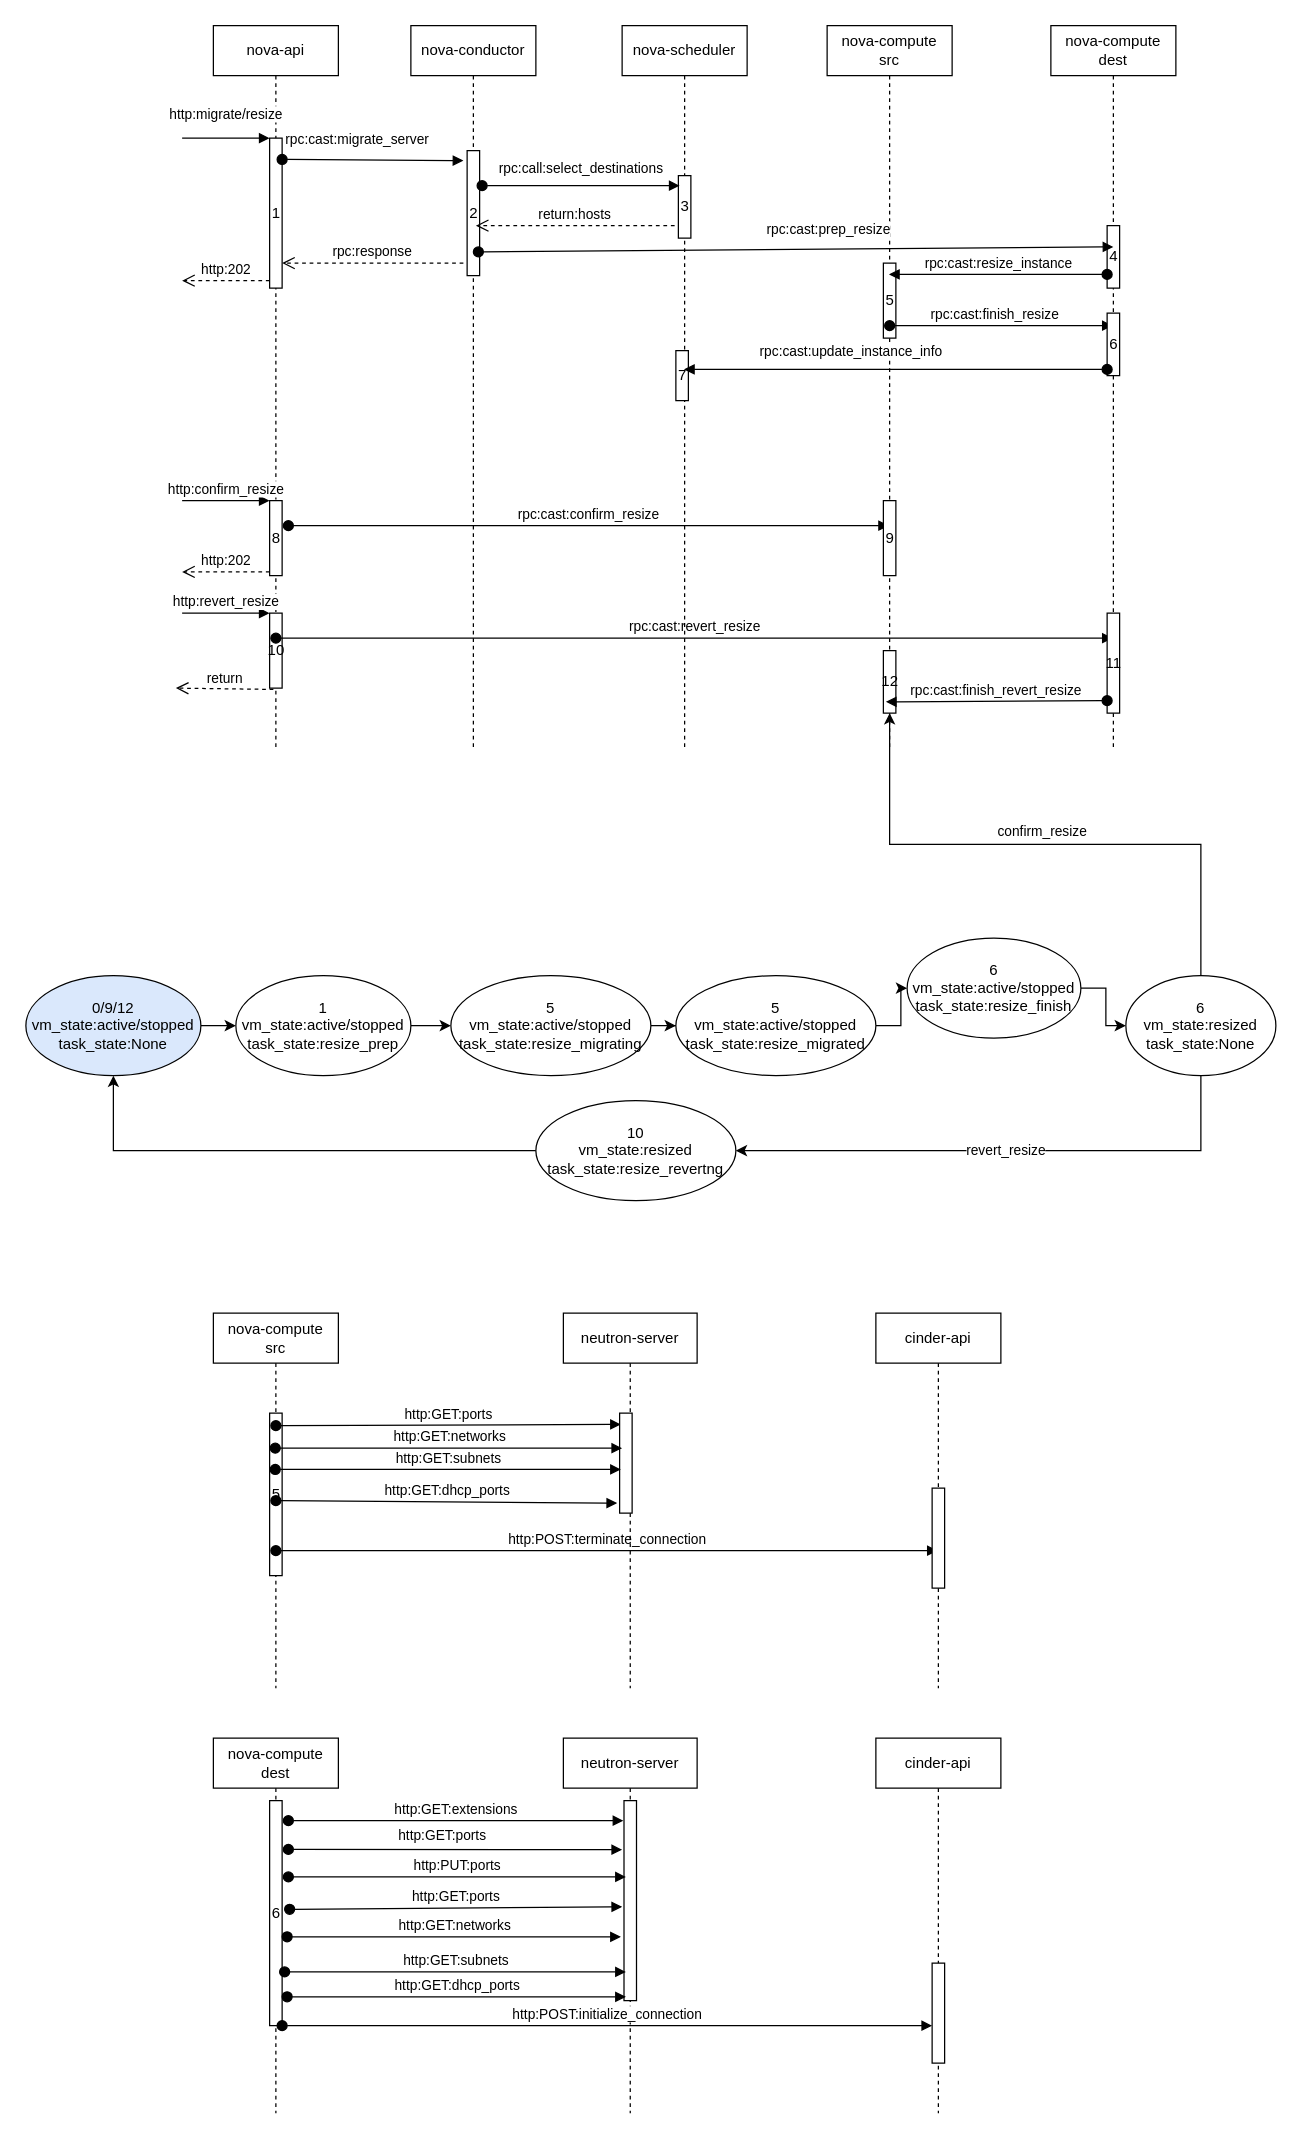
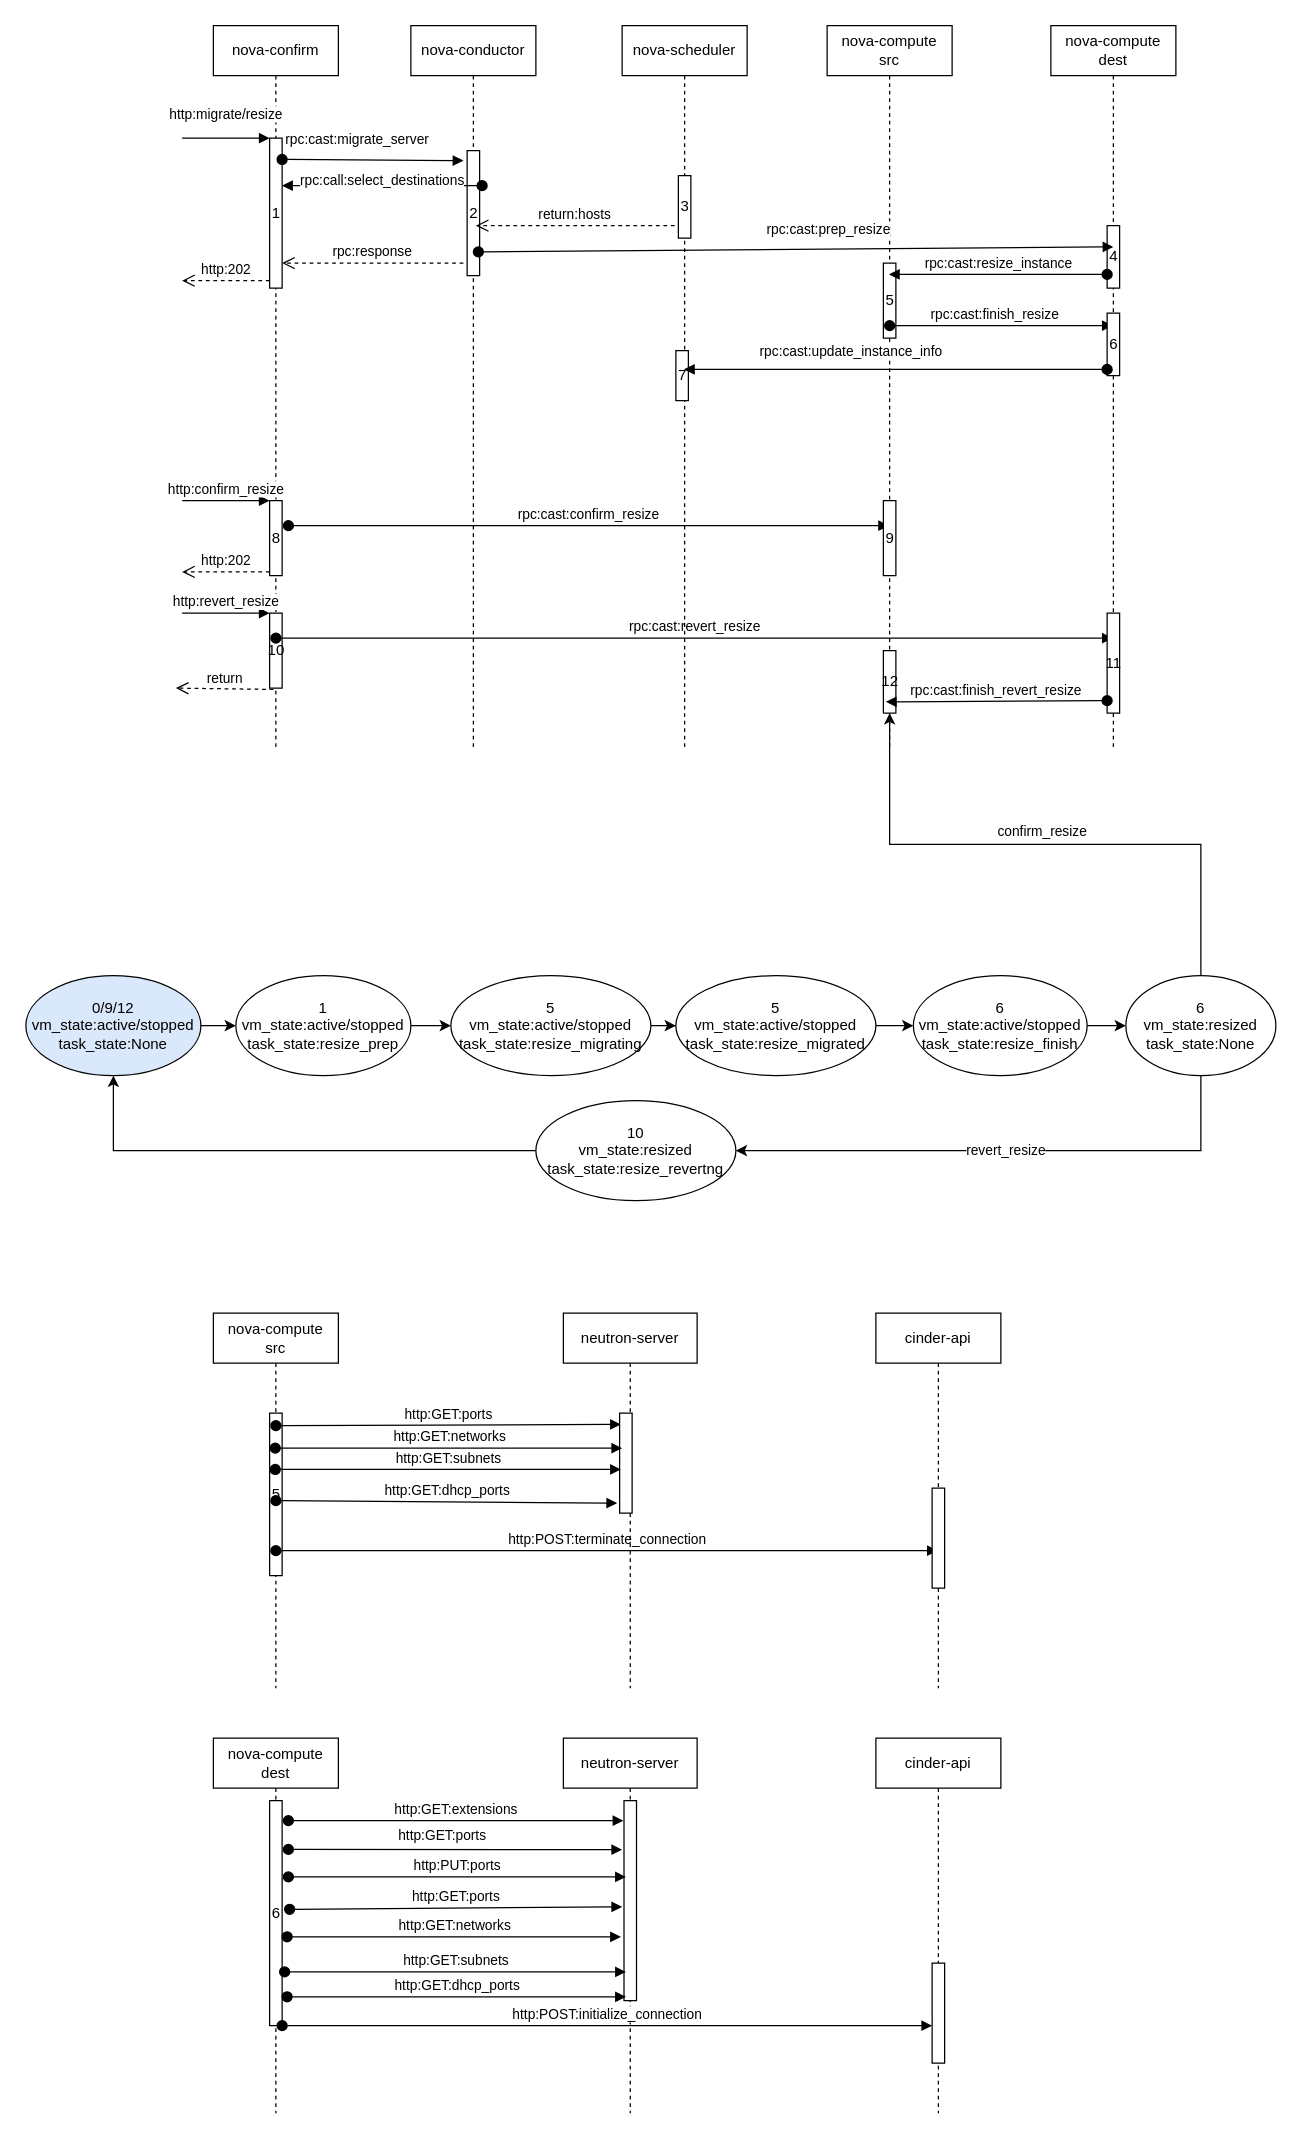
node "nova-api": label "nova-api" -> "nova-confirm"
edge "3" -- "2": now "1" -- "2"
node "6 vm_state:active/stopped task_state:resize_finish": moved (994, 988) -> (1000, 1026)
